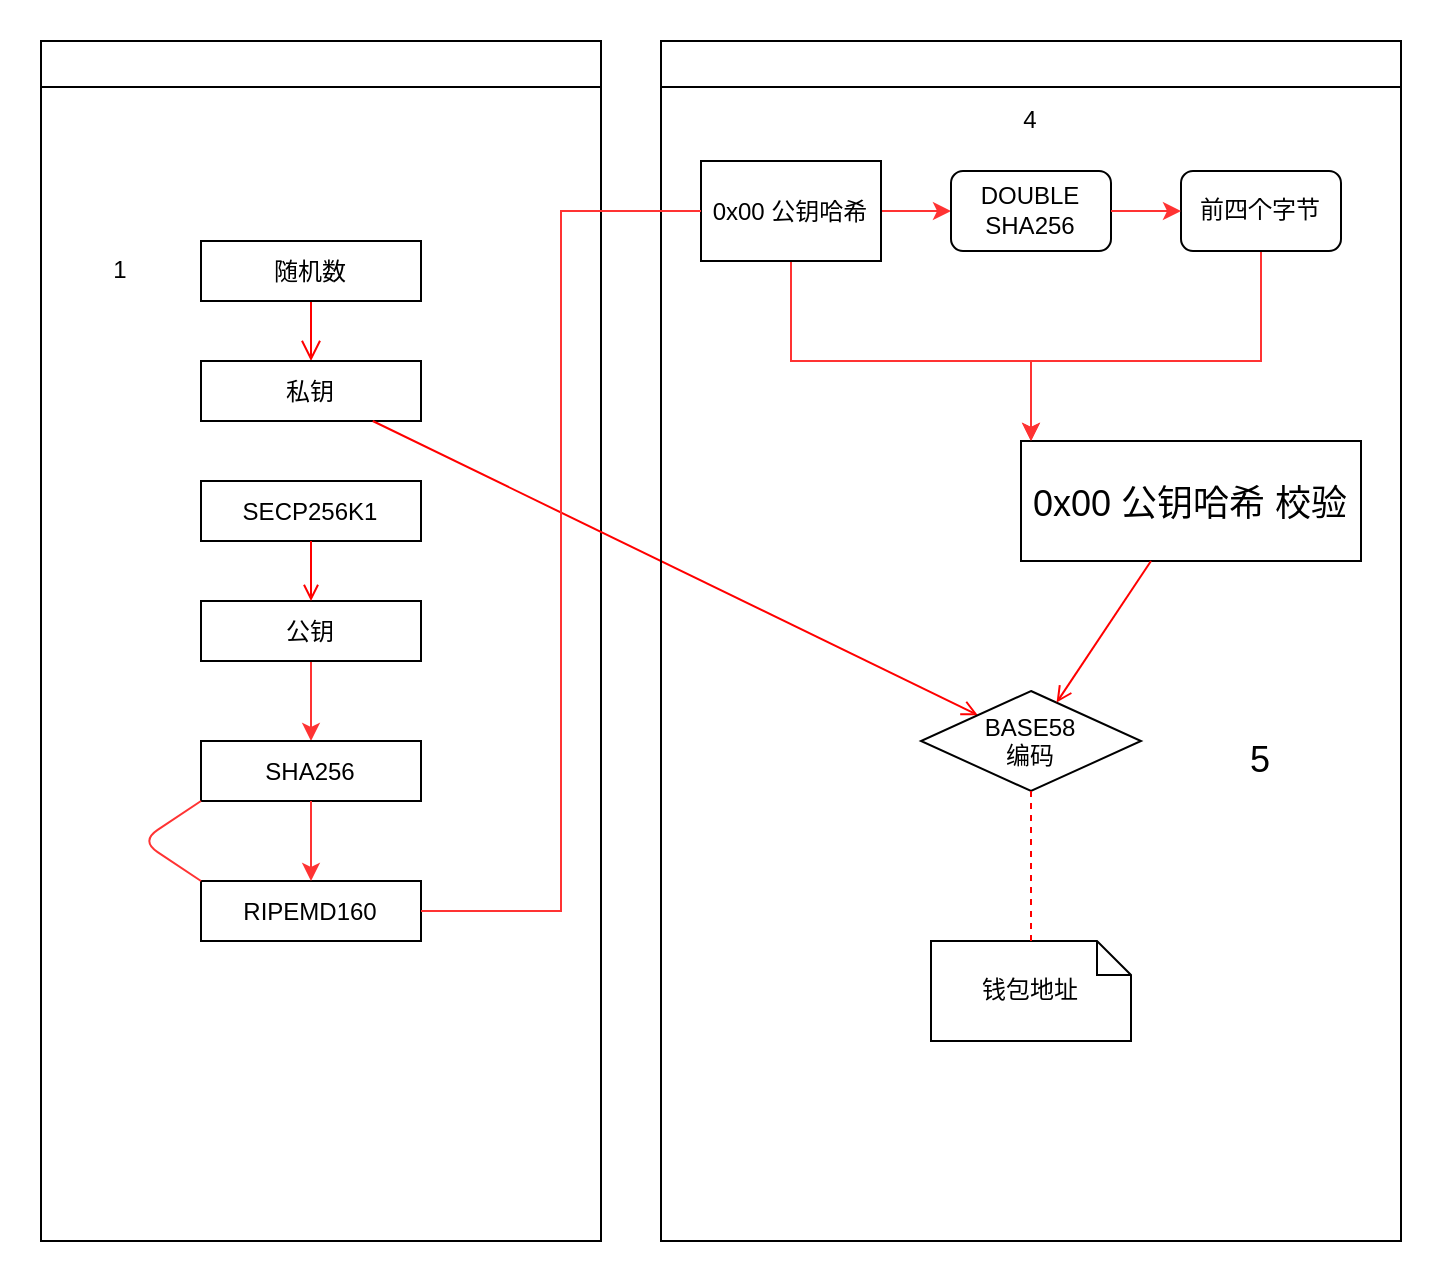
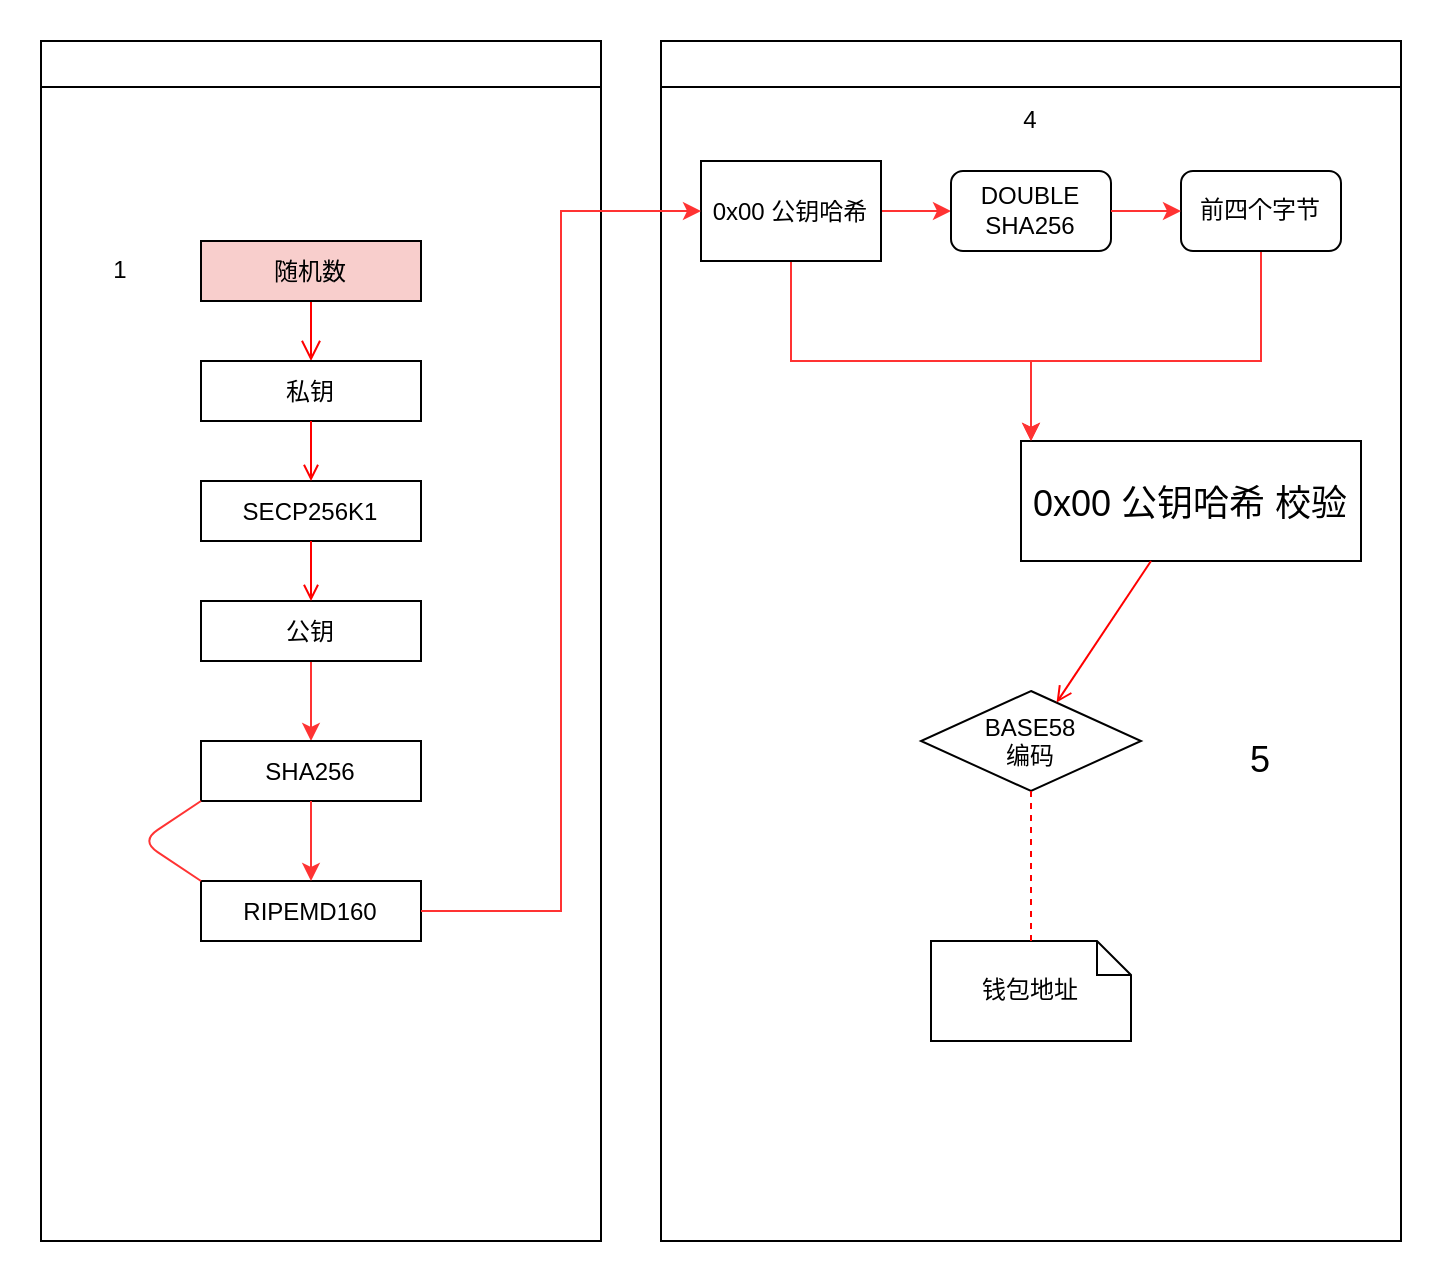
edge "0x00 公钥哈希" -- "RIPEMD160": arrowhead none -> classic
node "随机数": fillcolor #ffffff -> #f8cecc
edge "私钥" -> "BASE58 编码": now "私钥" -> "SECP256K1"
